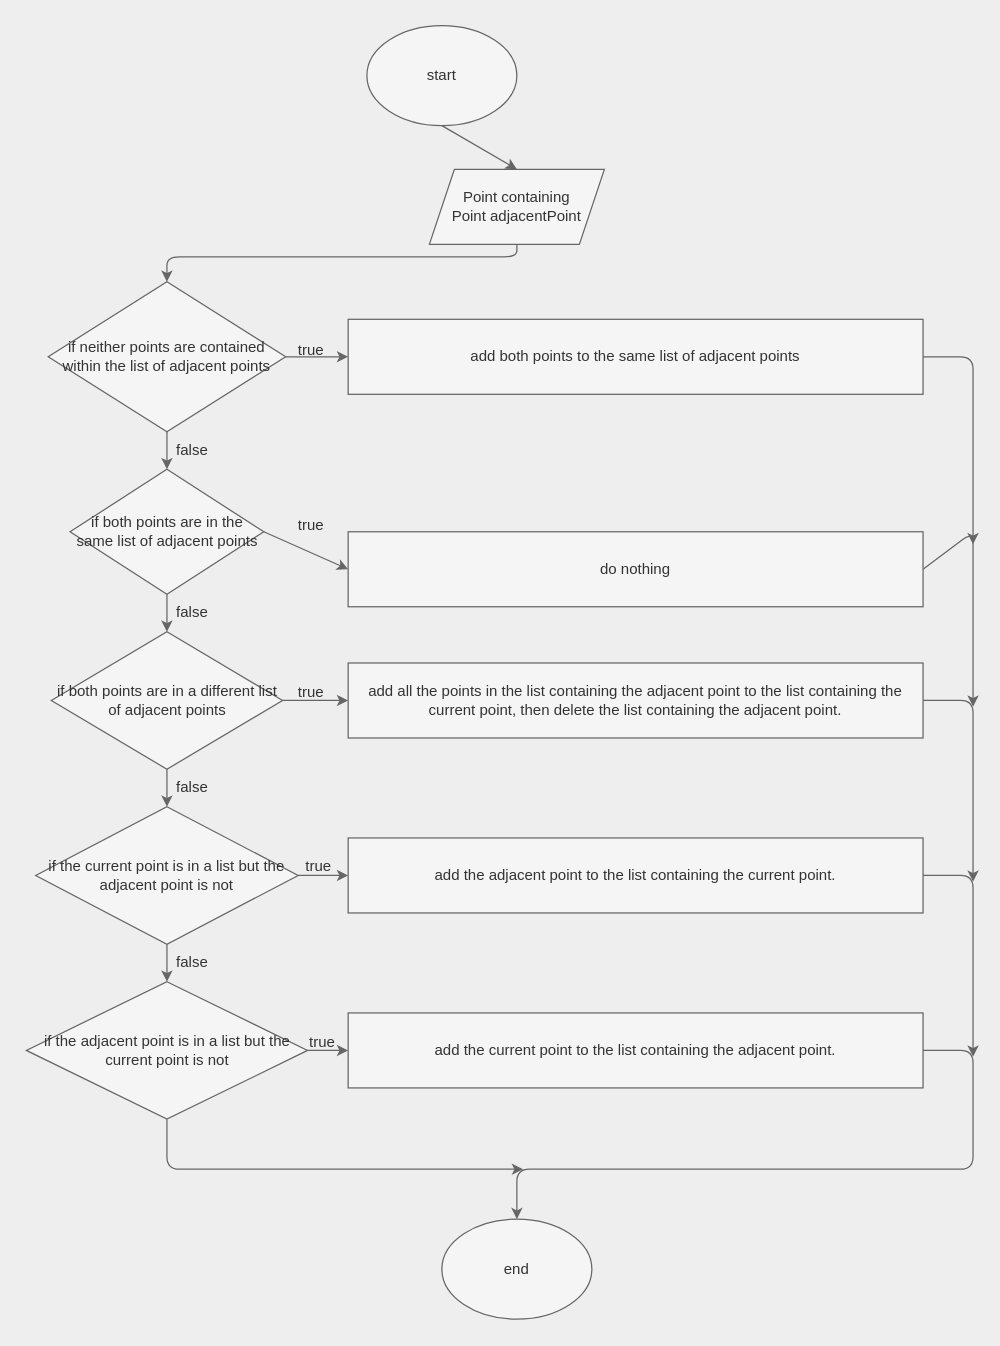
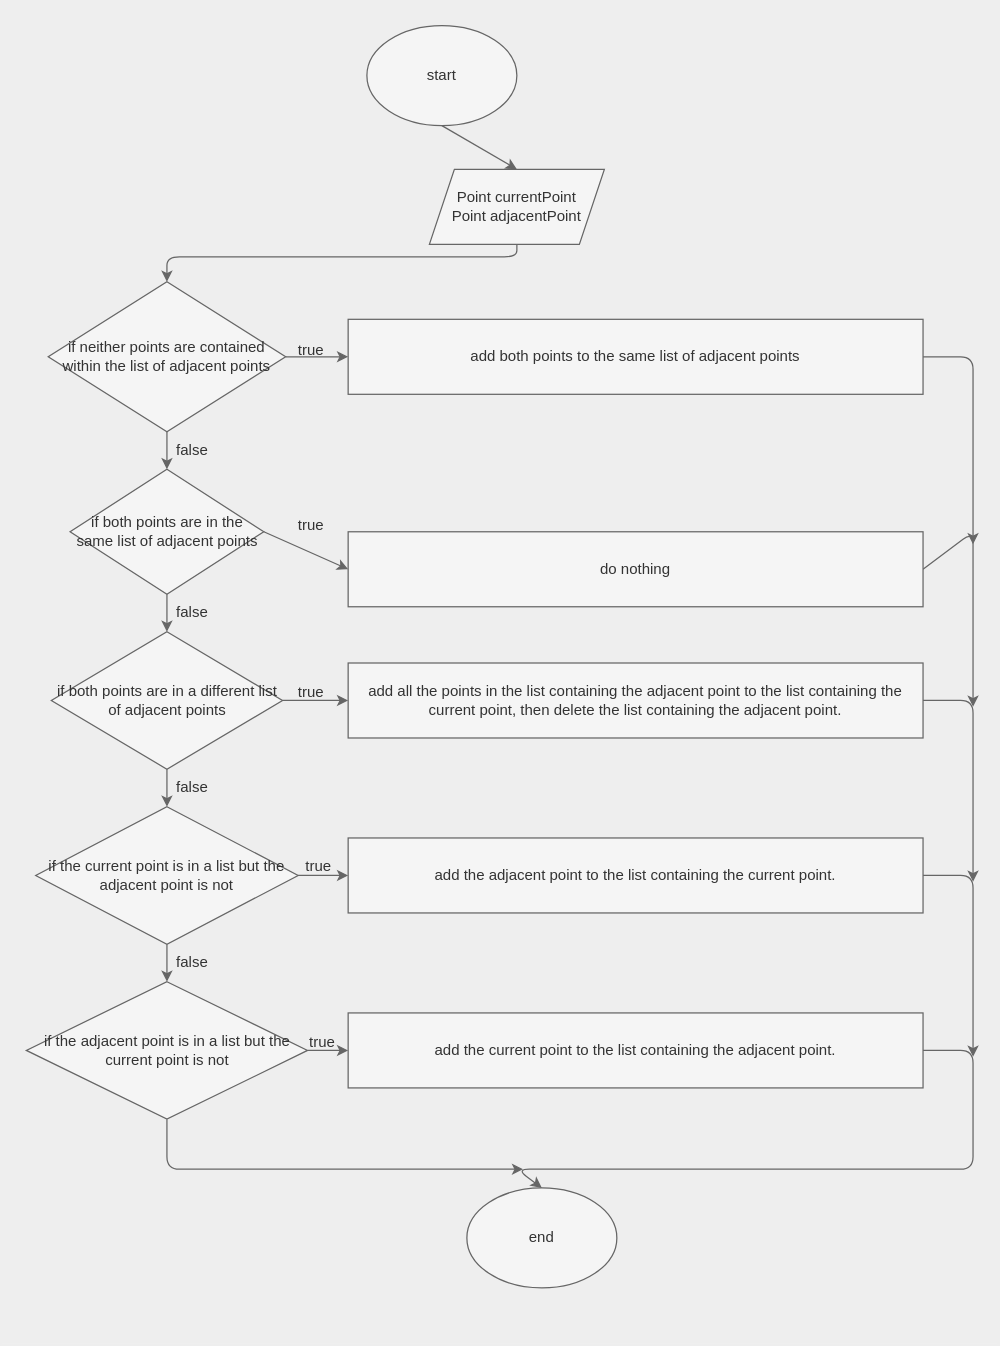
node "Point containing Point adjacentPoint": label "Point containing Point adjacentPoint" -> "Point currentPoint Point adjacentPoint"
node "end": moved (517, 1269) -> (542, 1238)
